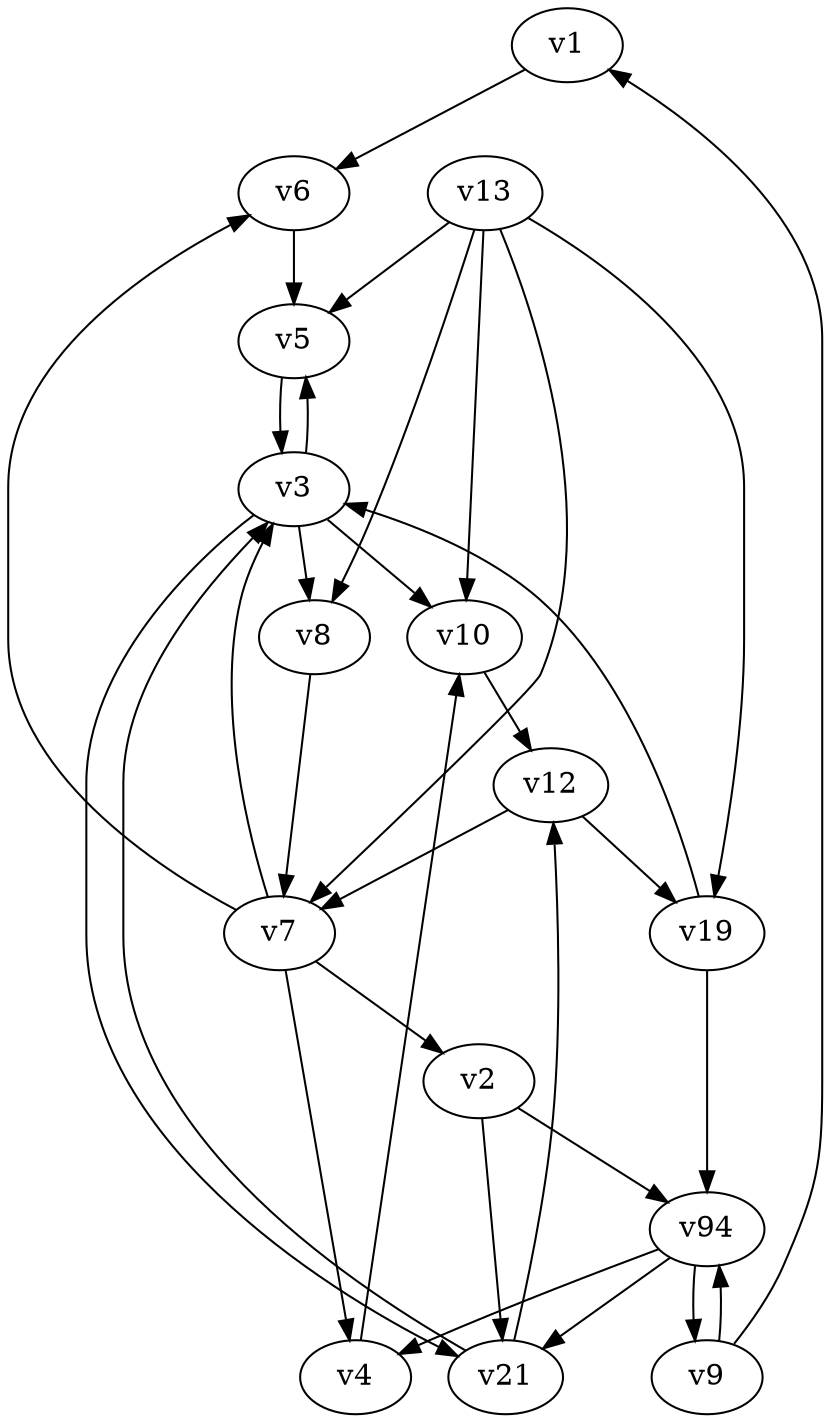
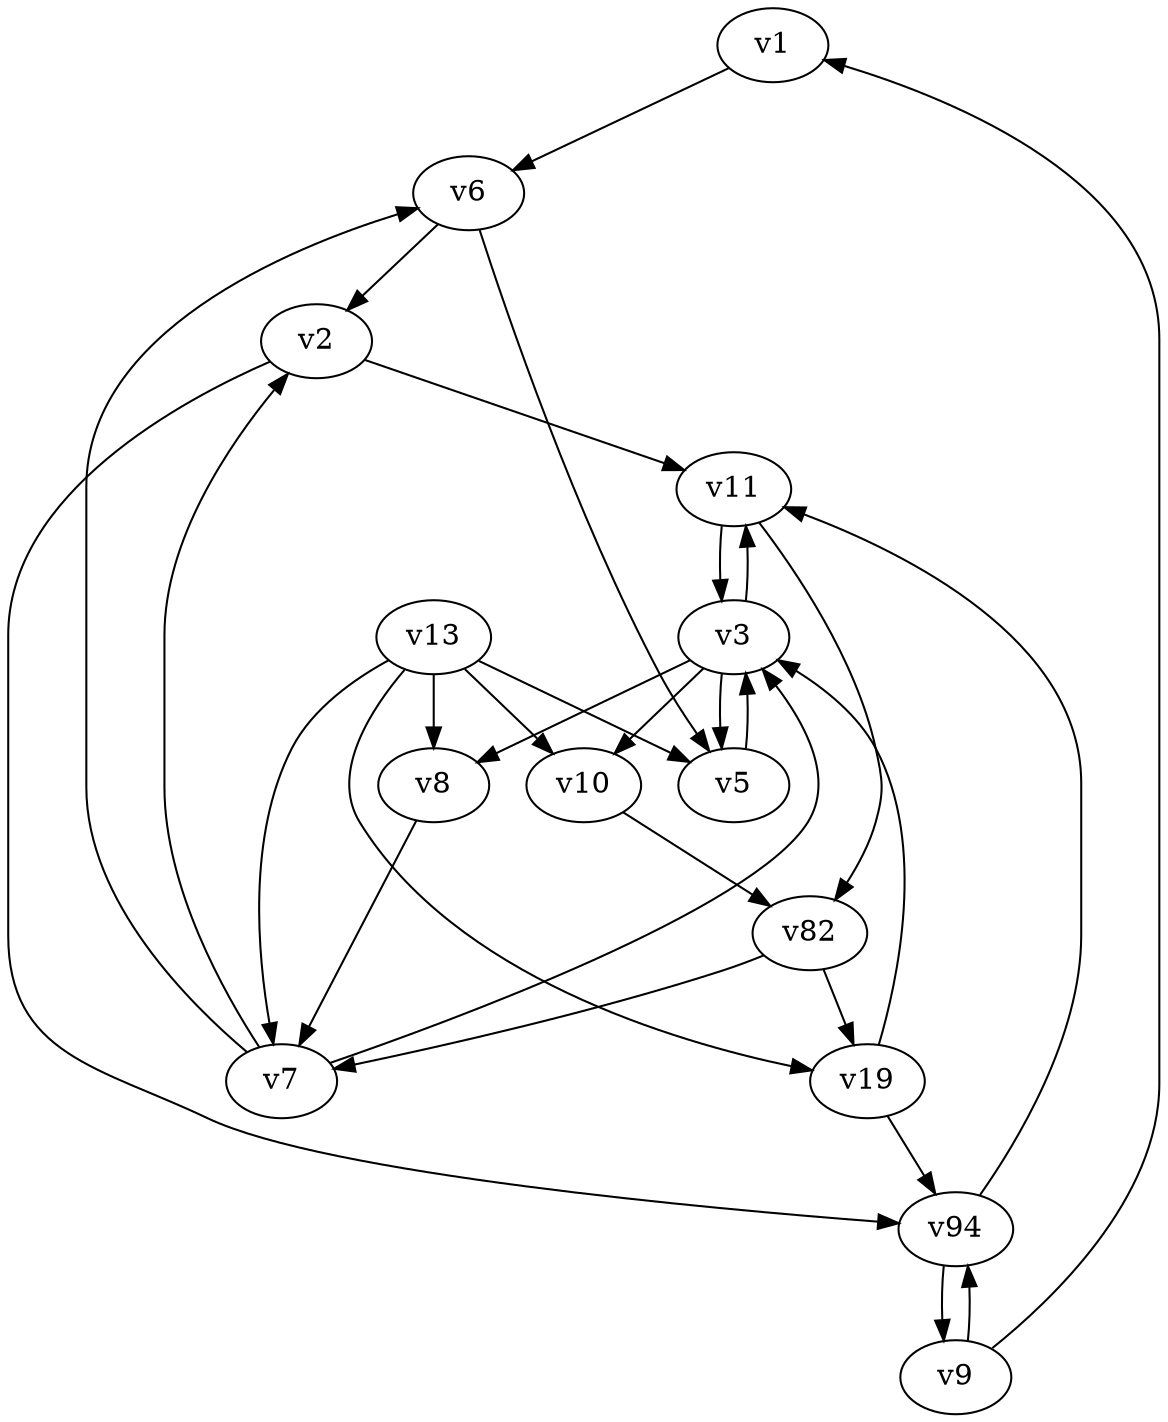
edge "v6" -> "v2": added
node "v12": label "v12" -> "v82"
node "v4": removed
node "v21": label "v21" -> "v11"
